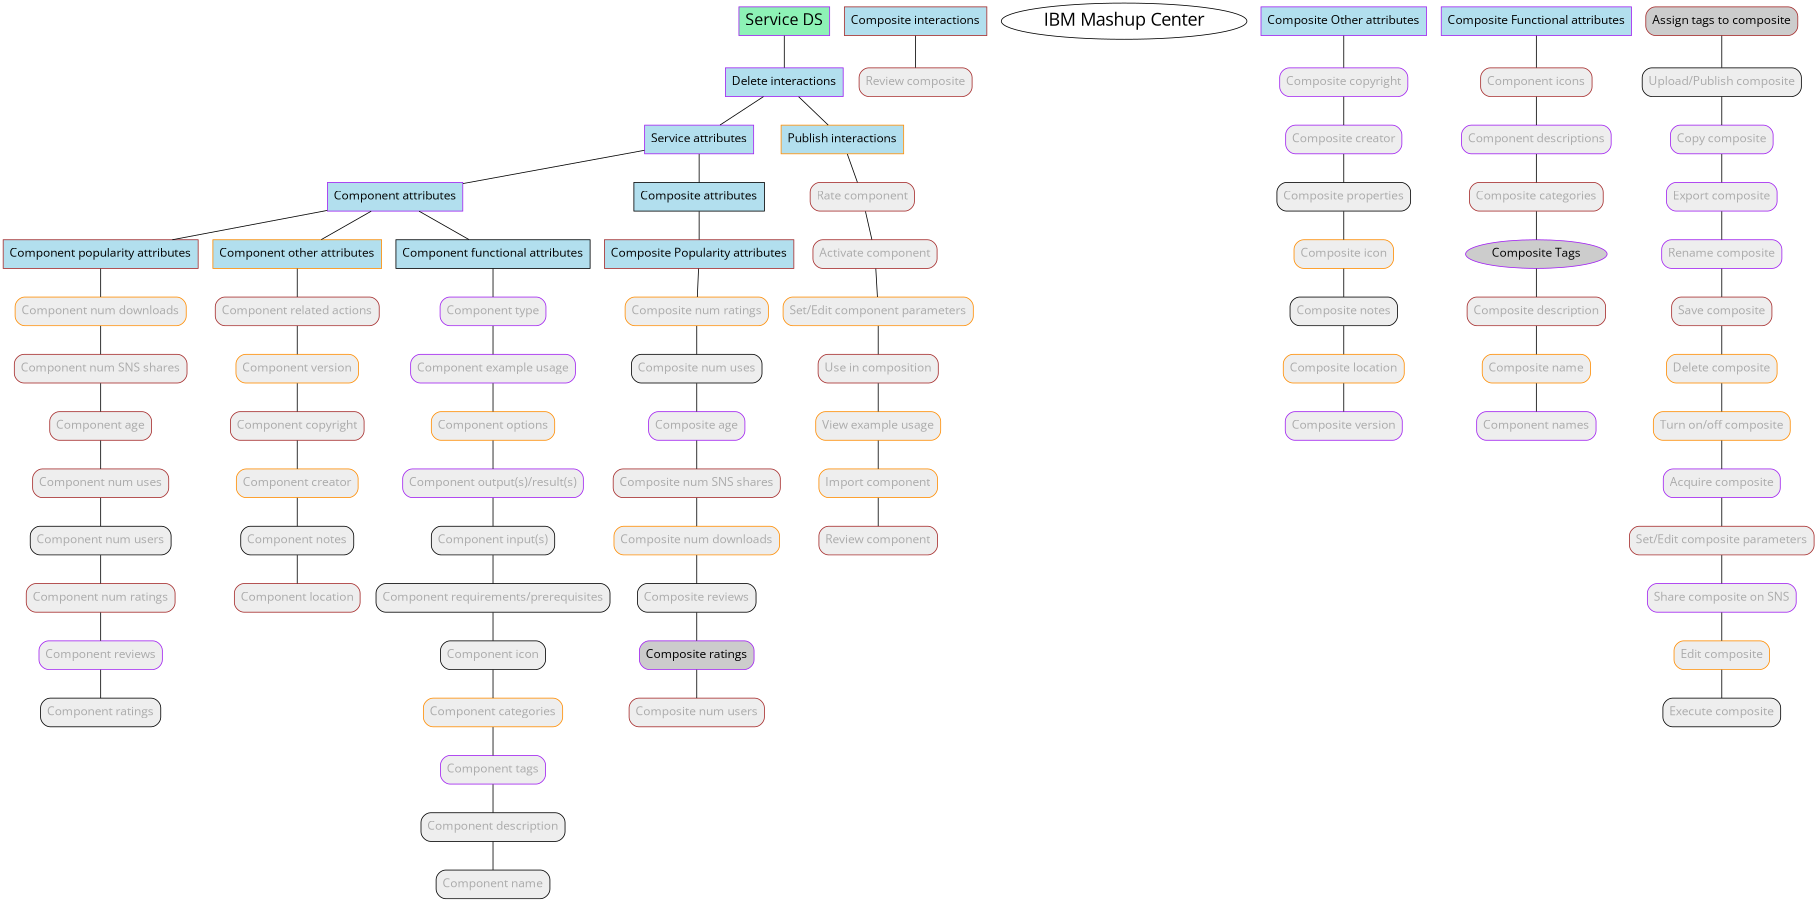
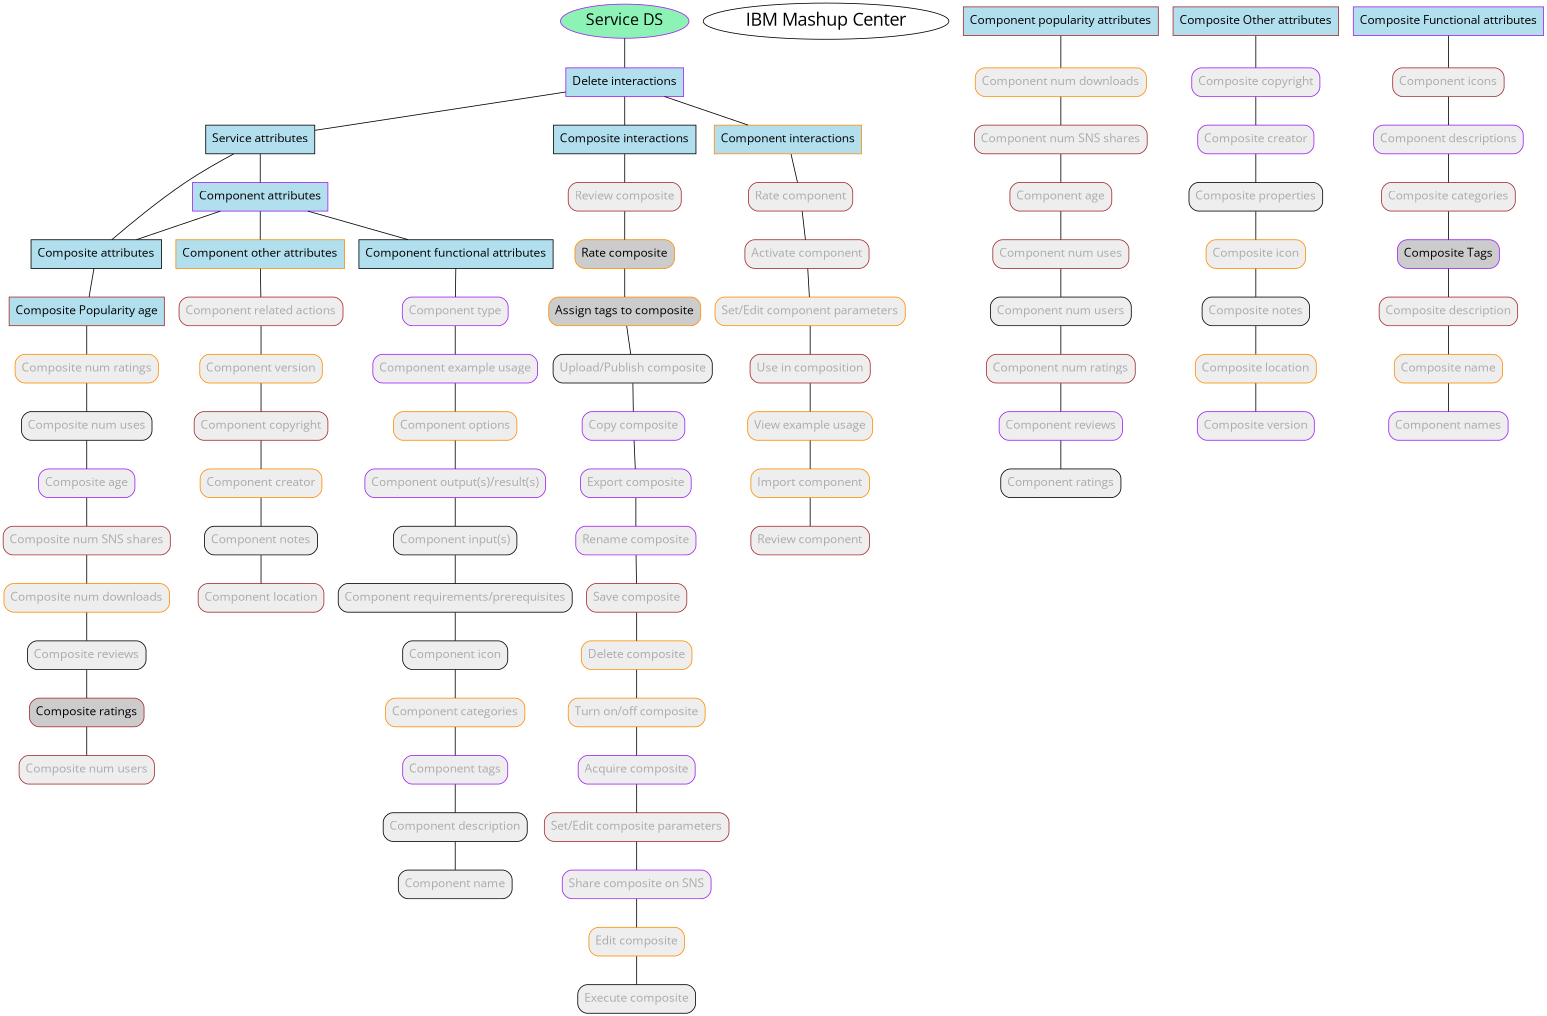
node "Service DS": shape box -> ellipse
node "Composite interactions": color brown -> black
node "Composite Other attributes": color purple -> brown
node "Assign tags to composite": color brown -> darkorange
edge "Delete interactions" -- "Composite interactions": added
node "Service attributes": color purple -> black
node "Publish interactions": label "Publish interactions" -> "Component interactions"
edge "Component attributes" -- "Component popularity attributes": now "Component attributes" -- "Composite attributes"
node "Rate composite": added
node "Composite Popularity attributes": label "Composite Popularity attributes" -> "Composite Popularity age"
node "Composite Tags": shape ellipse -> box
node "Composite ratings": color purple -> brown
